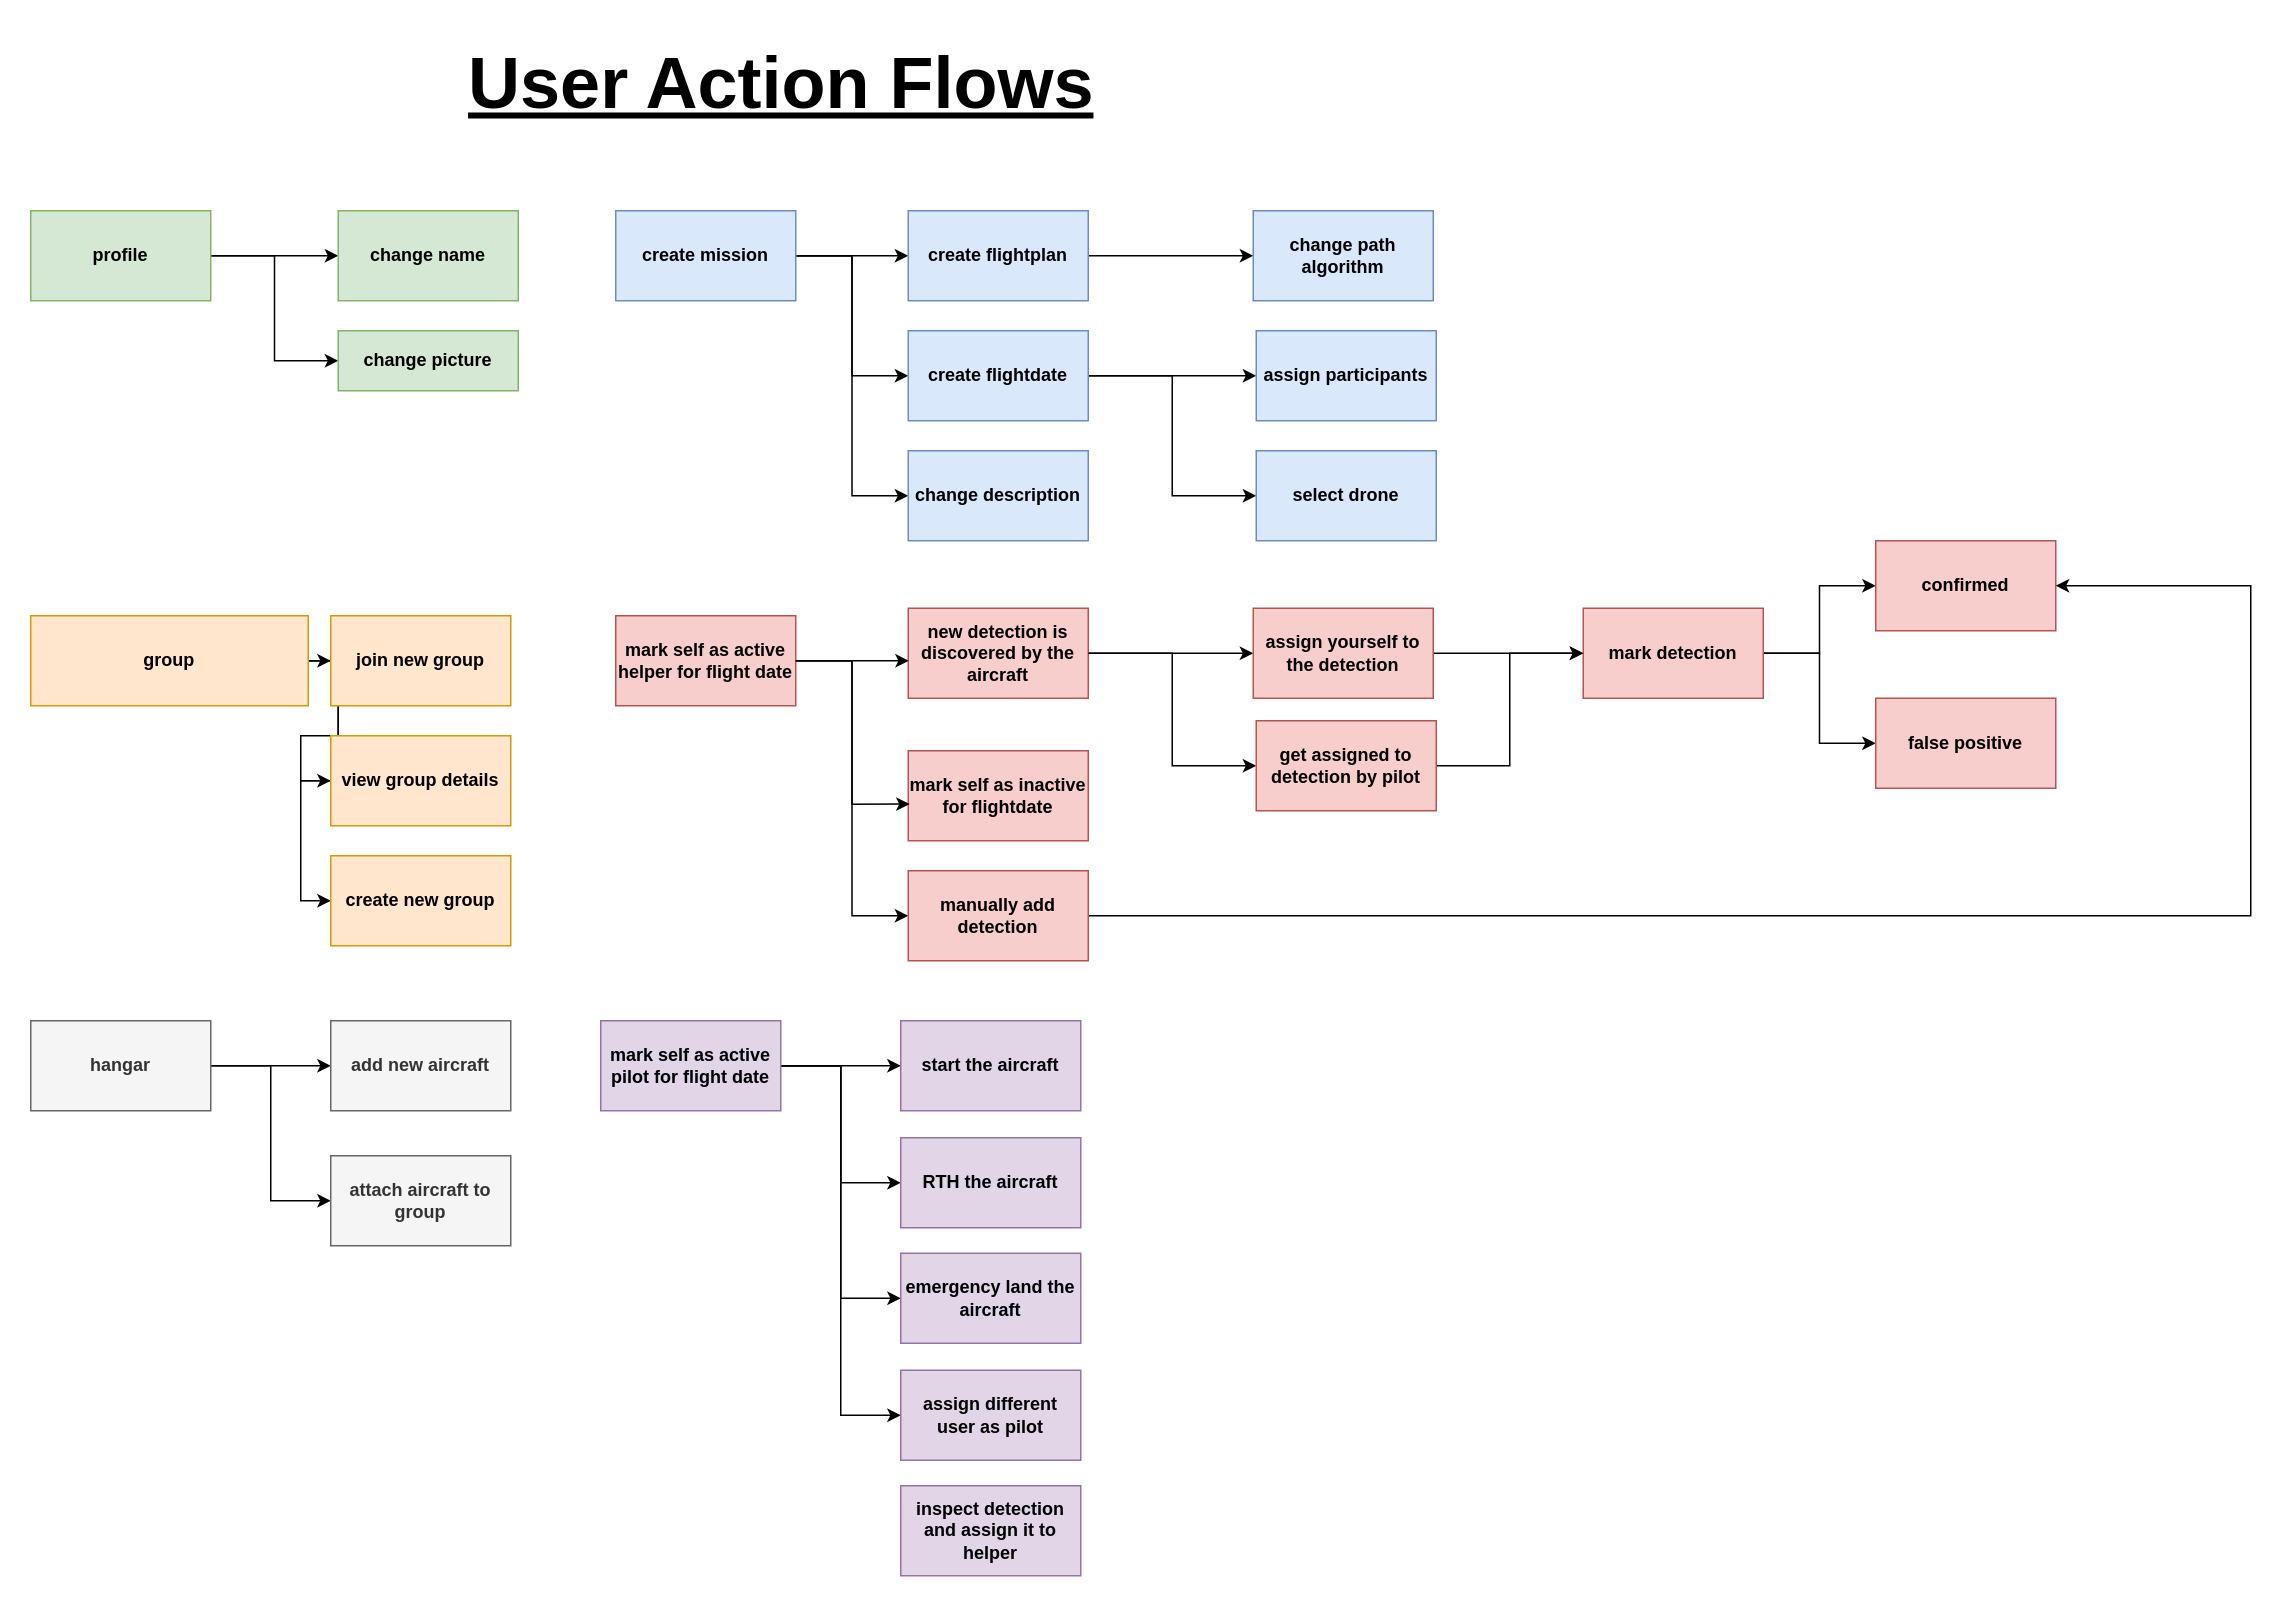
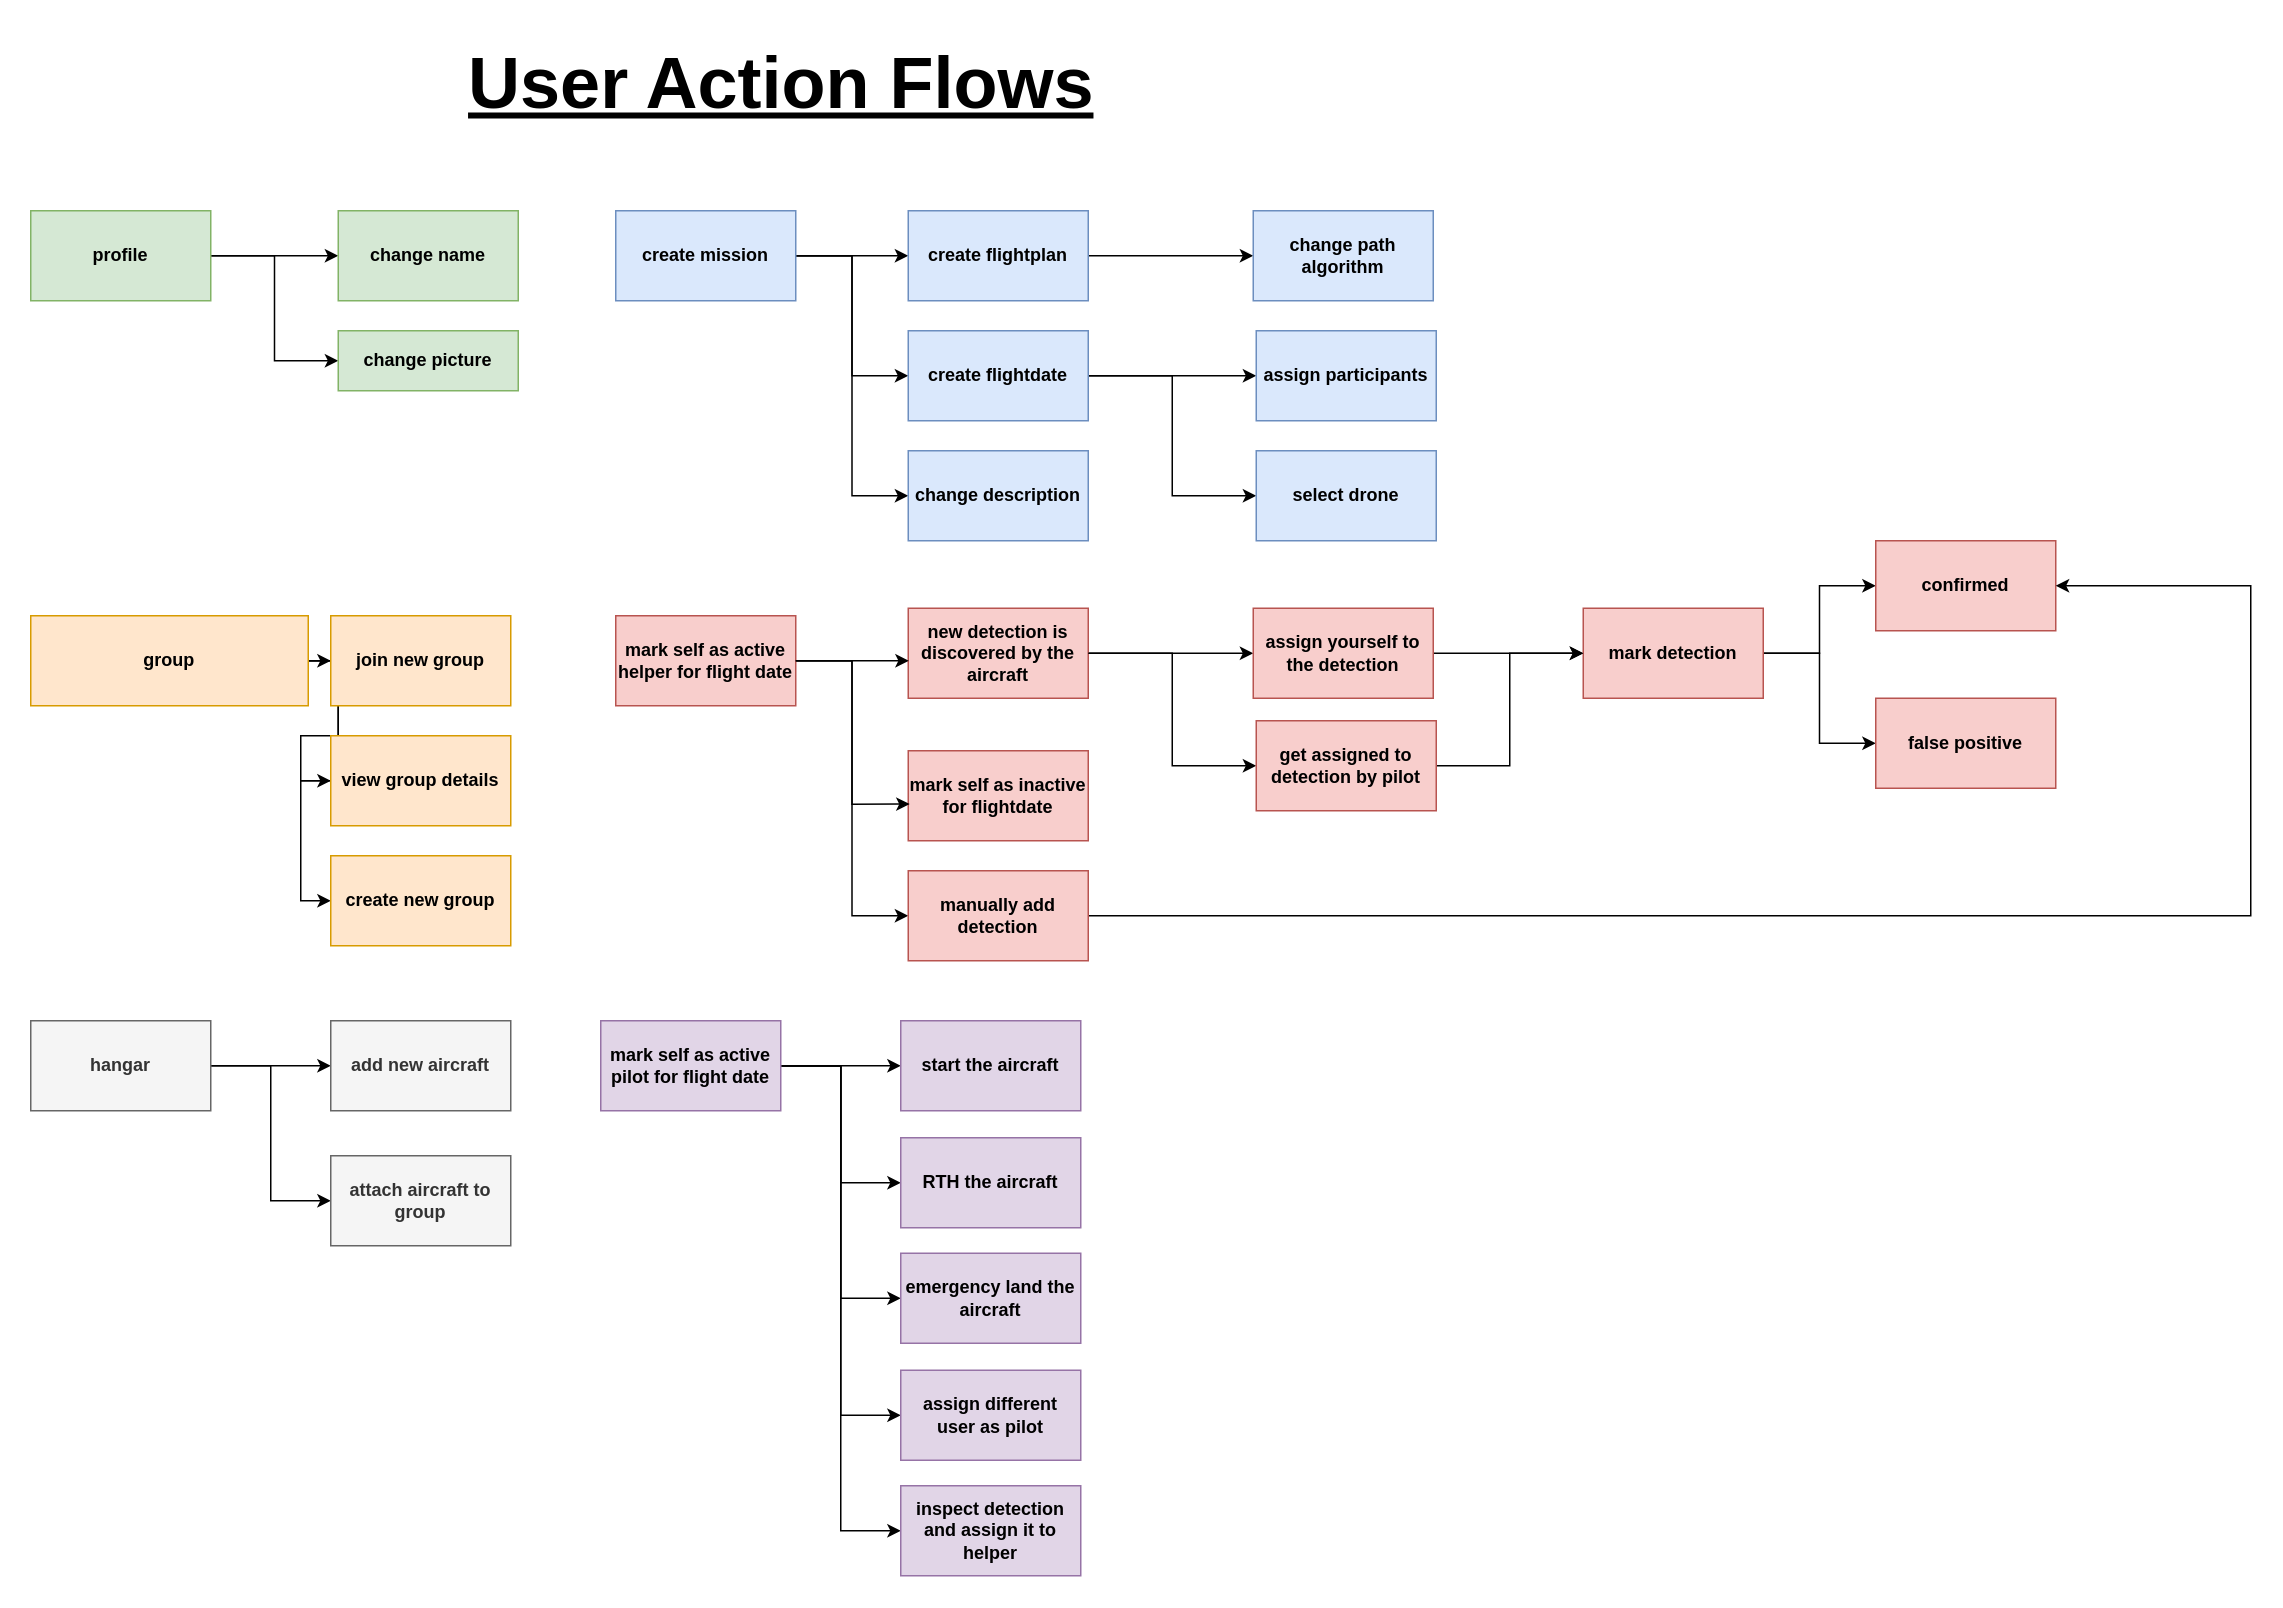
edge "mark self as active pilot for flight date" -> "inspect detection and assign it to helper": added
